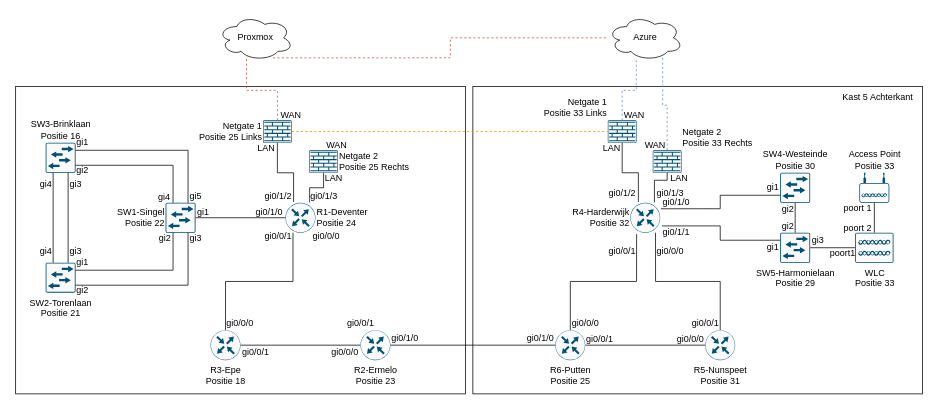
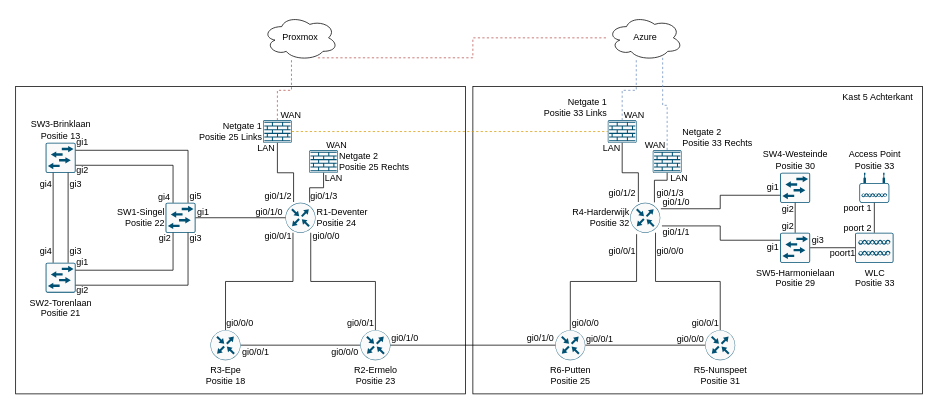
node "Proxmox": moved (255, 38) -> (300, 38)
node "SW3-Brinklaan Positie 16": label "SW3-Brinklaan Positie 16" -> "SW3-Brinklaan Positie 13"
edge "R1-Deventer Positie 24" -- "R2-Ermelo Positie 23": added
